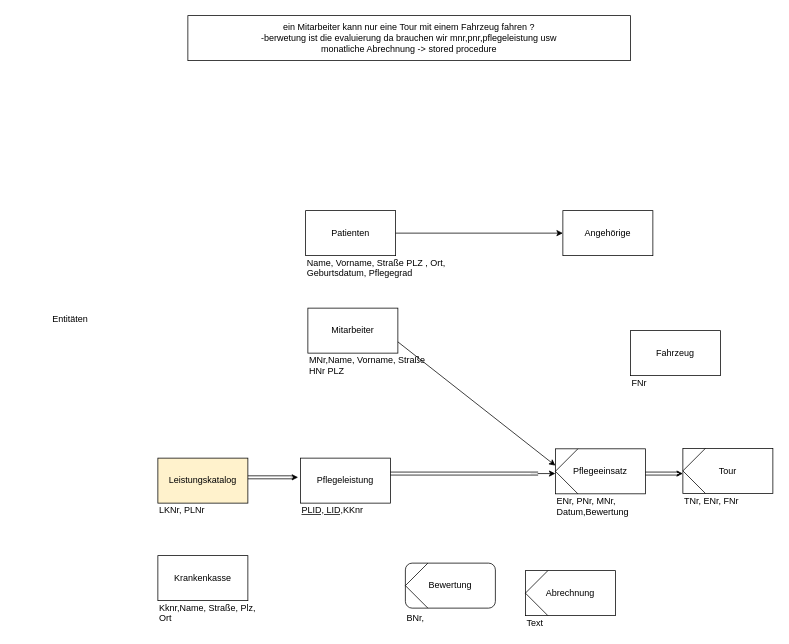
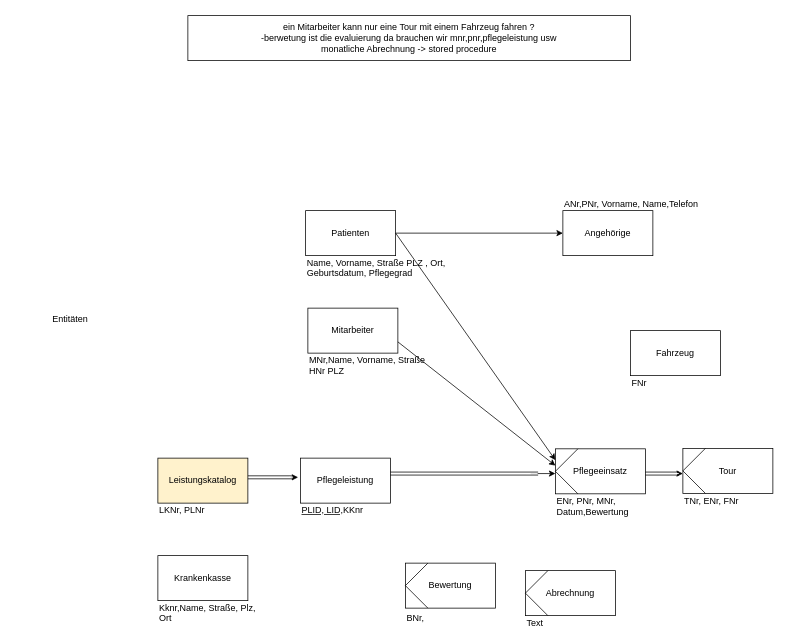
node "ANr,PNr, Vorname, Name,Telefon": added
edge "Patienten" -> "Pflegeeinsatz": added
node "Bewertung": shape rounded rectangle -> rectangle
